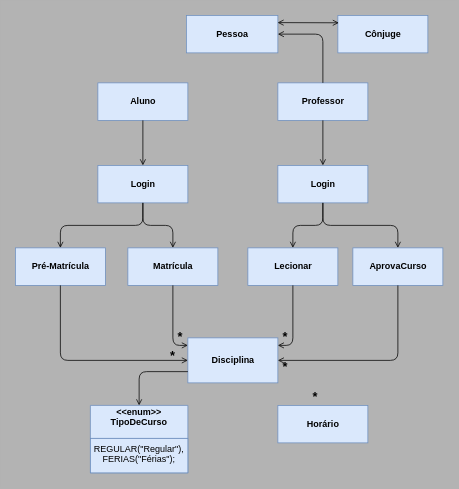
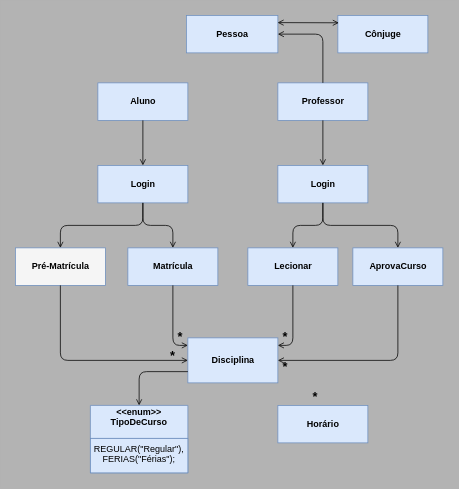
node "Pré-Matrícula": fillcolor #dae8fc -> #f5f5f5
